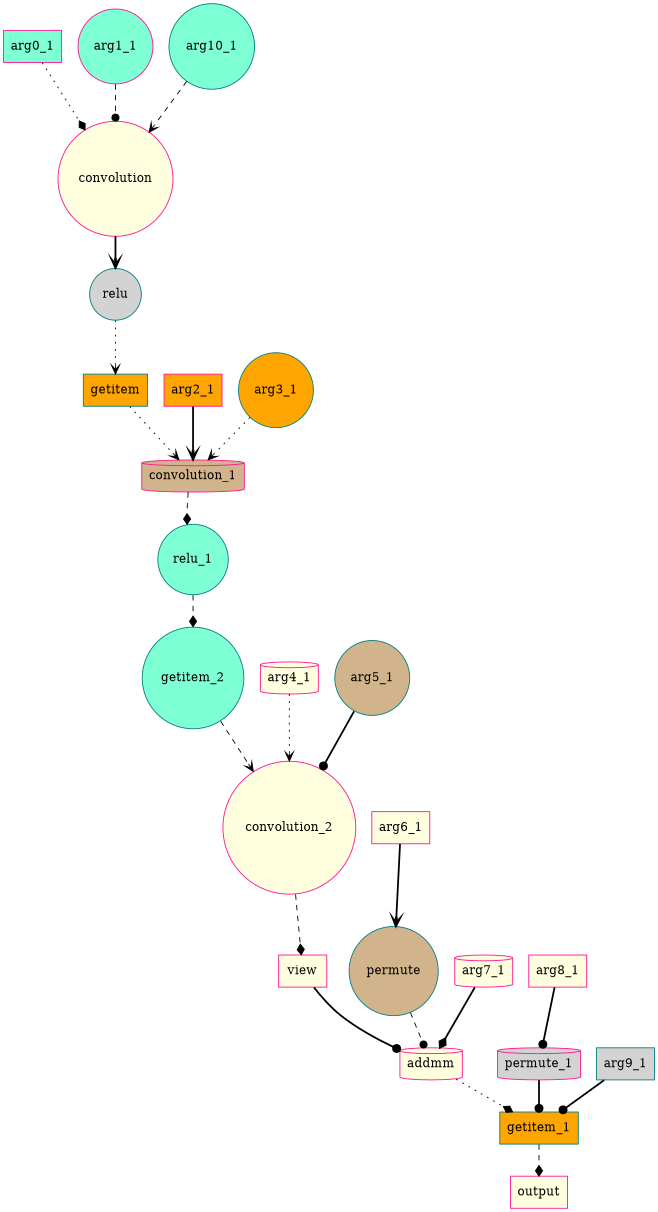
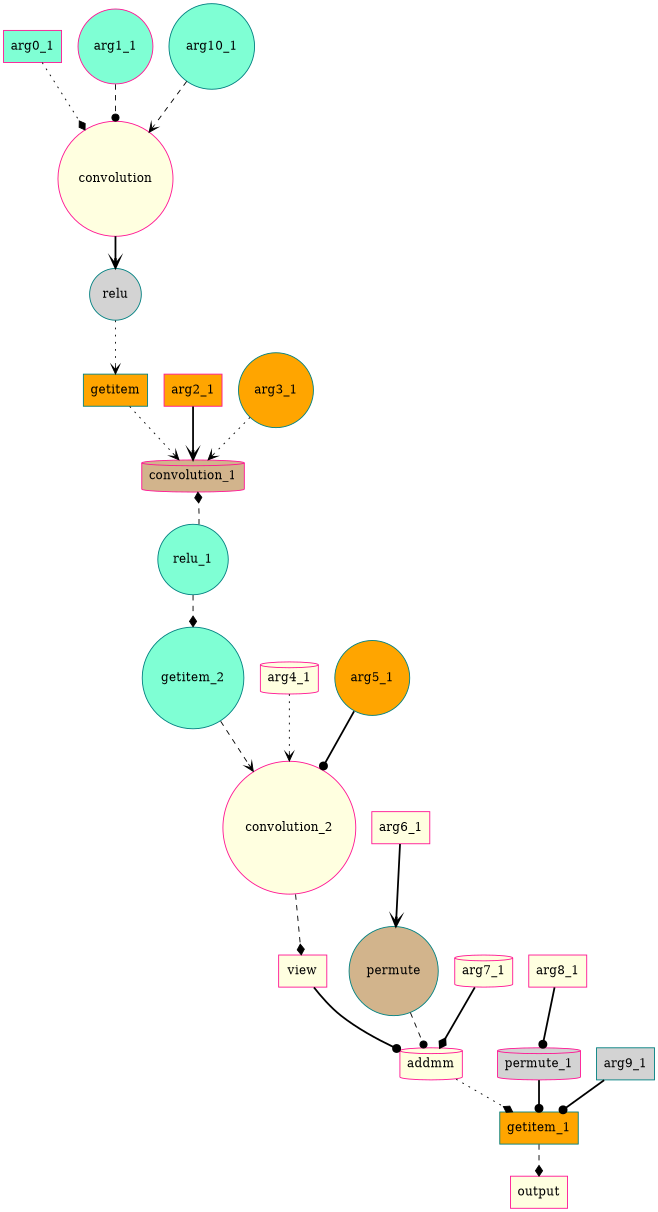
edge "convolution_1" -> "relu_1": reversed
node "arg5_1": fillcolor tan -> orange
